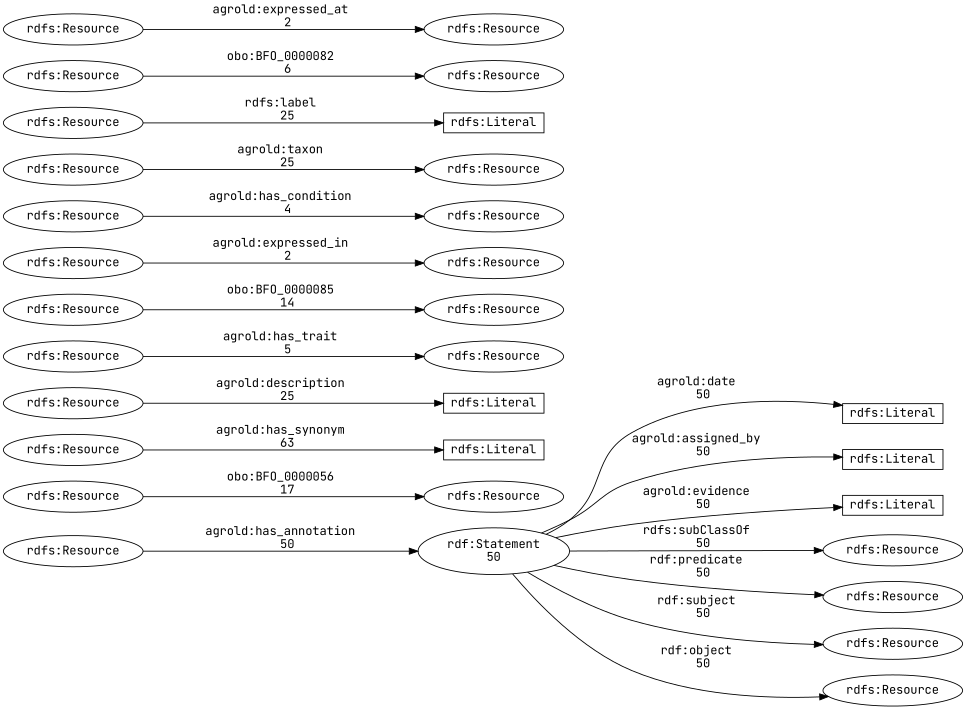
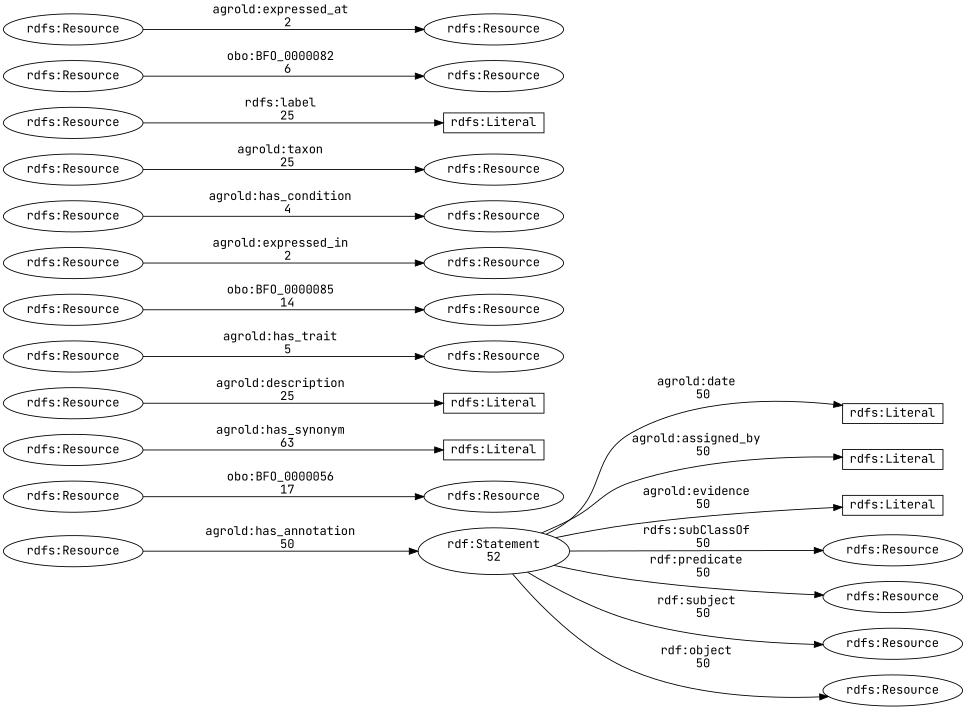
node "rdf:Statement 50": label "rdf:Statement 50" -> "rdf:Statement 52"
